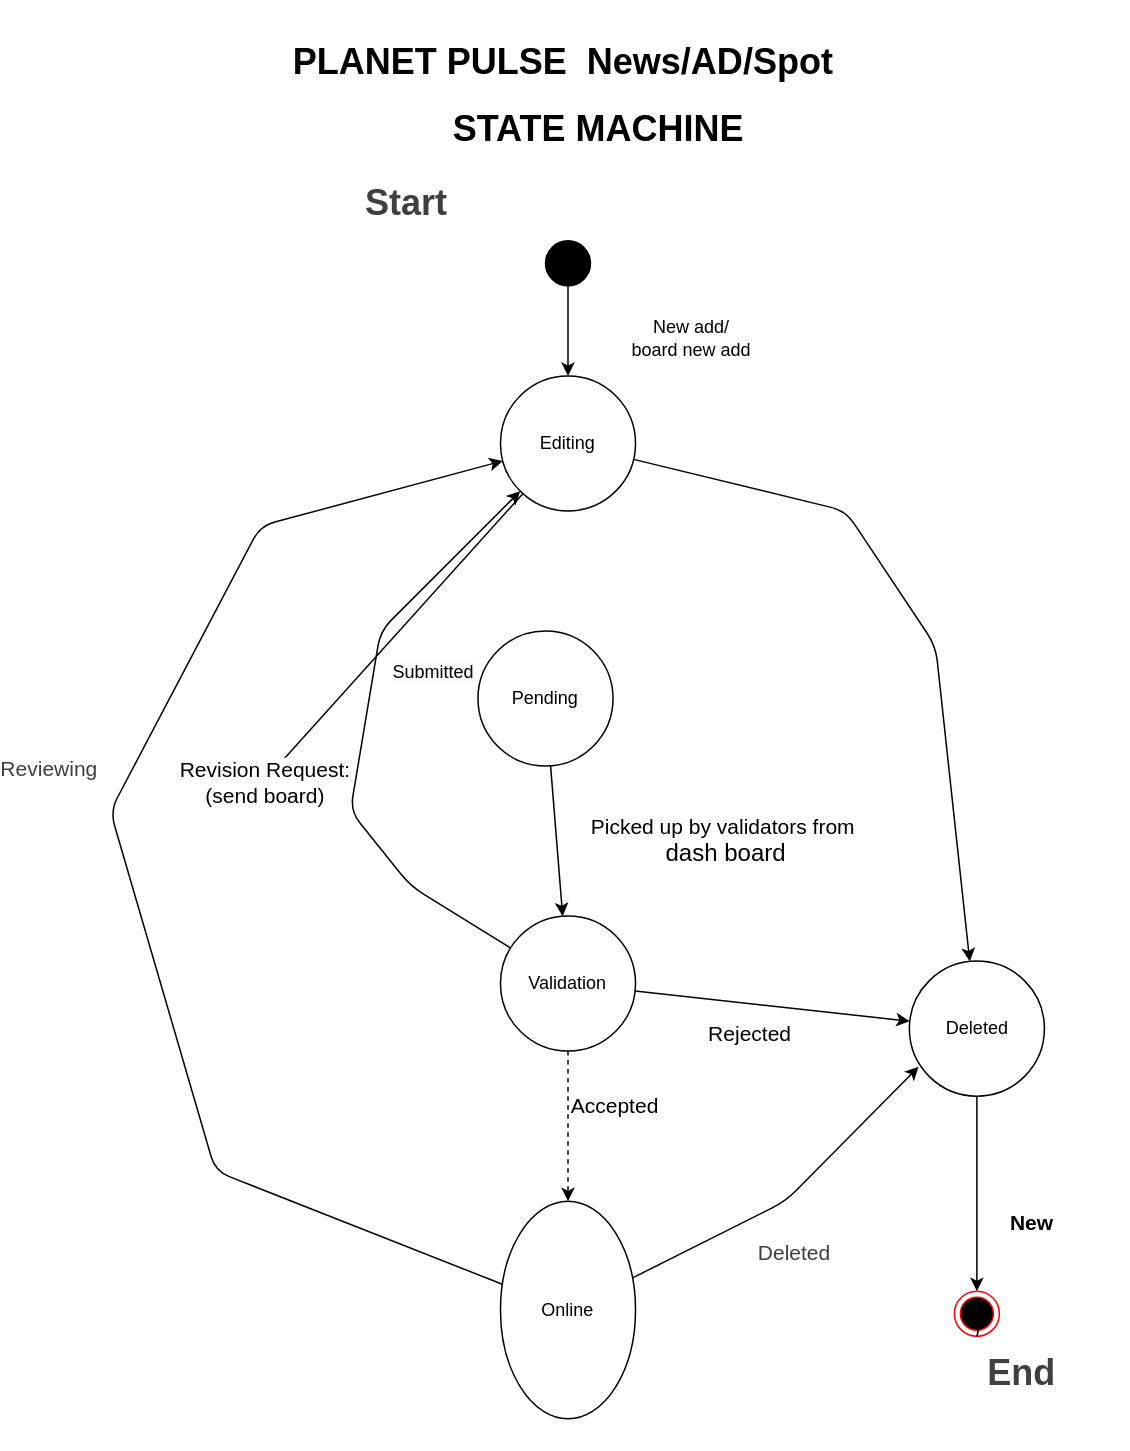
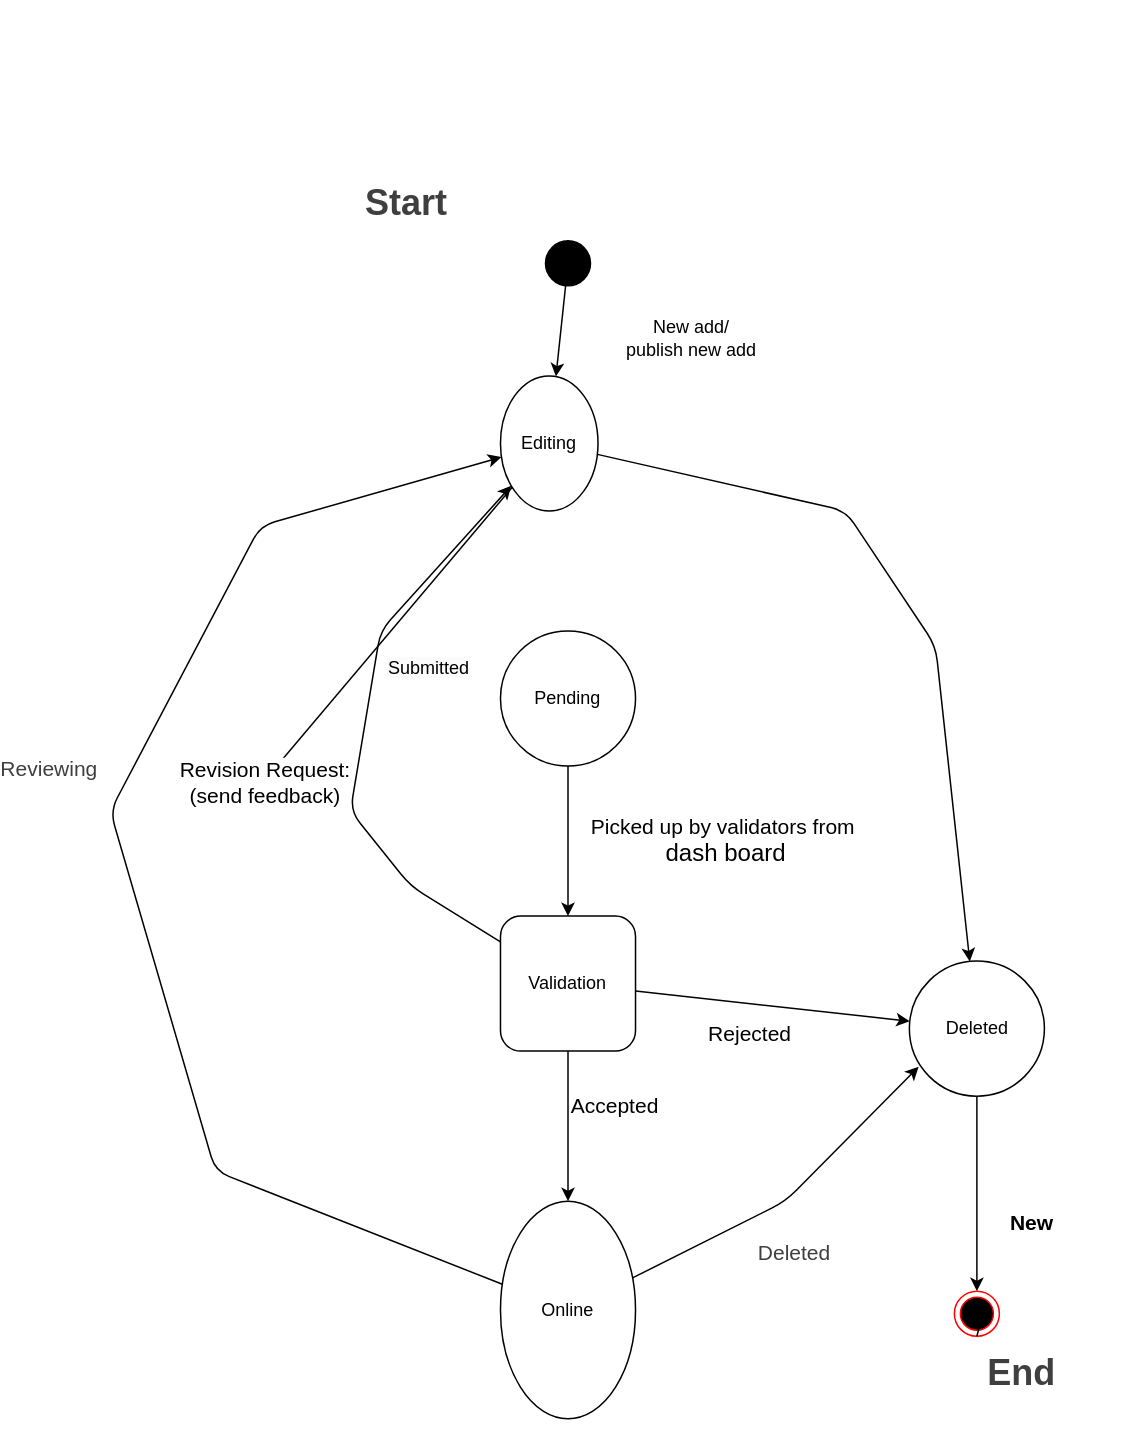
node "PLANET PULSE News/AD/Spot STATE MACHINE": removed
node "New add/ board new add": label "New add/ board new add" -> "New add/ publish new add"
node "Editing": size 135x135 -> 98x135
node "Pending": moved (545, 698) -> (568, 698)
node "Revision Request: (send board)": label "Revision Request: (send board)" -> "Revision Request: (send feedback)"
node "Validation": shape ellipse -> rounded rectangle
edge "Validation" -> "Online": style dashed -> solid
